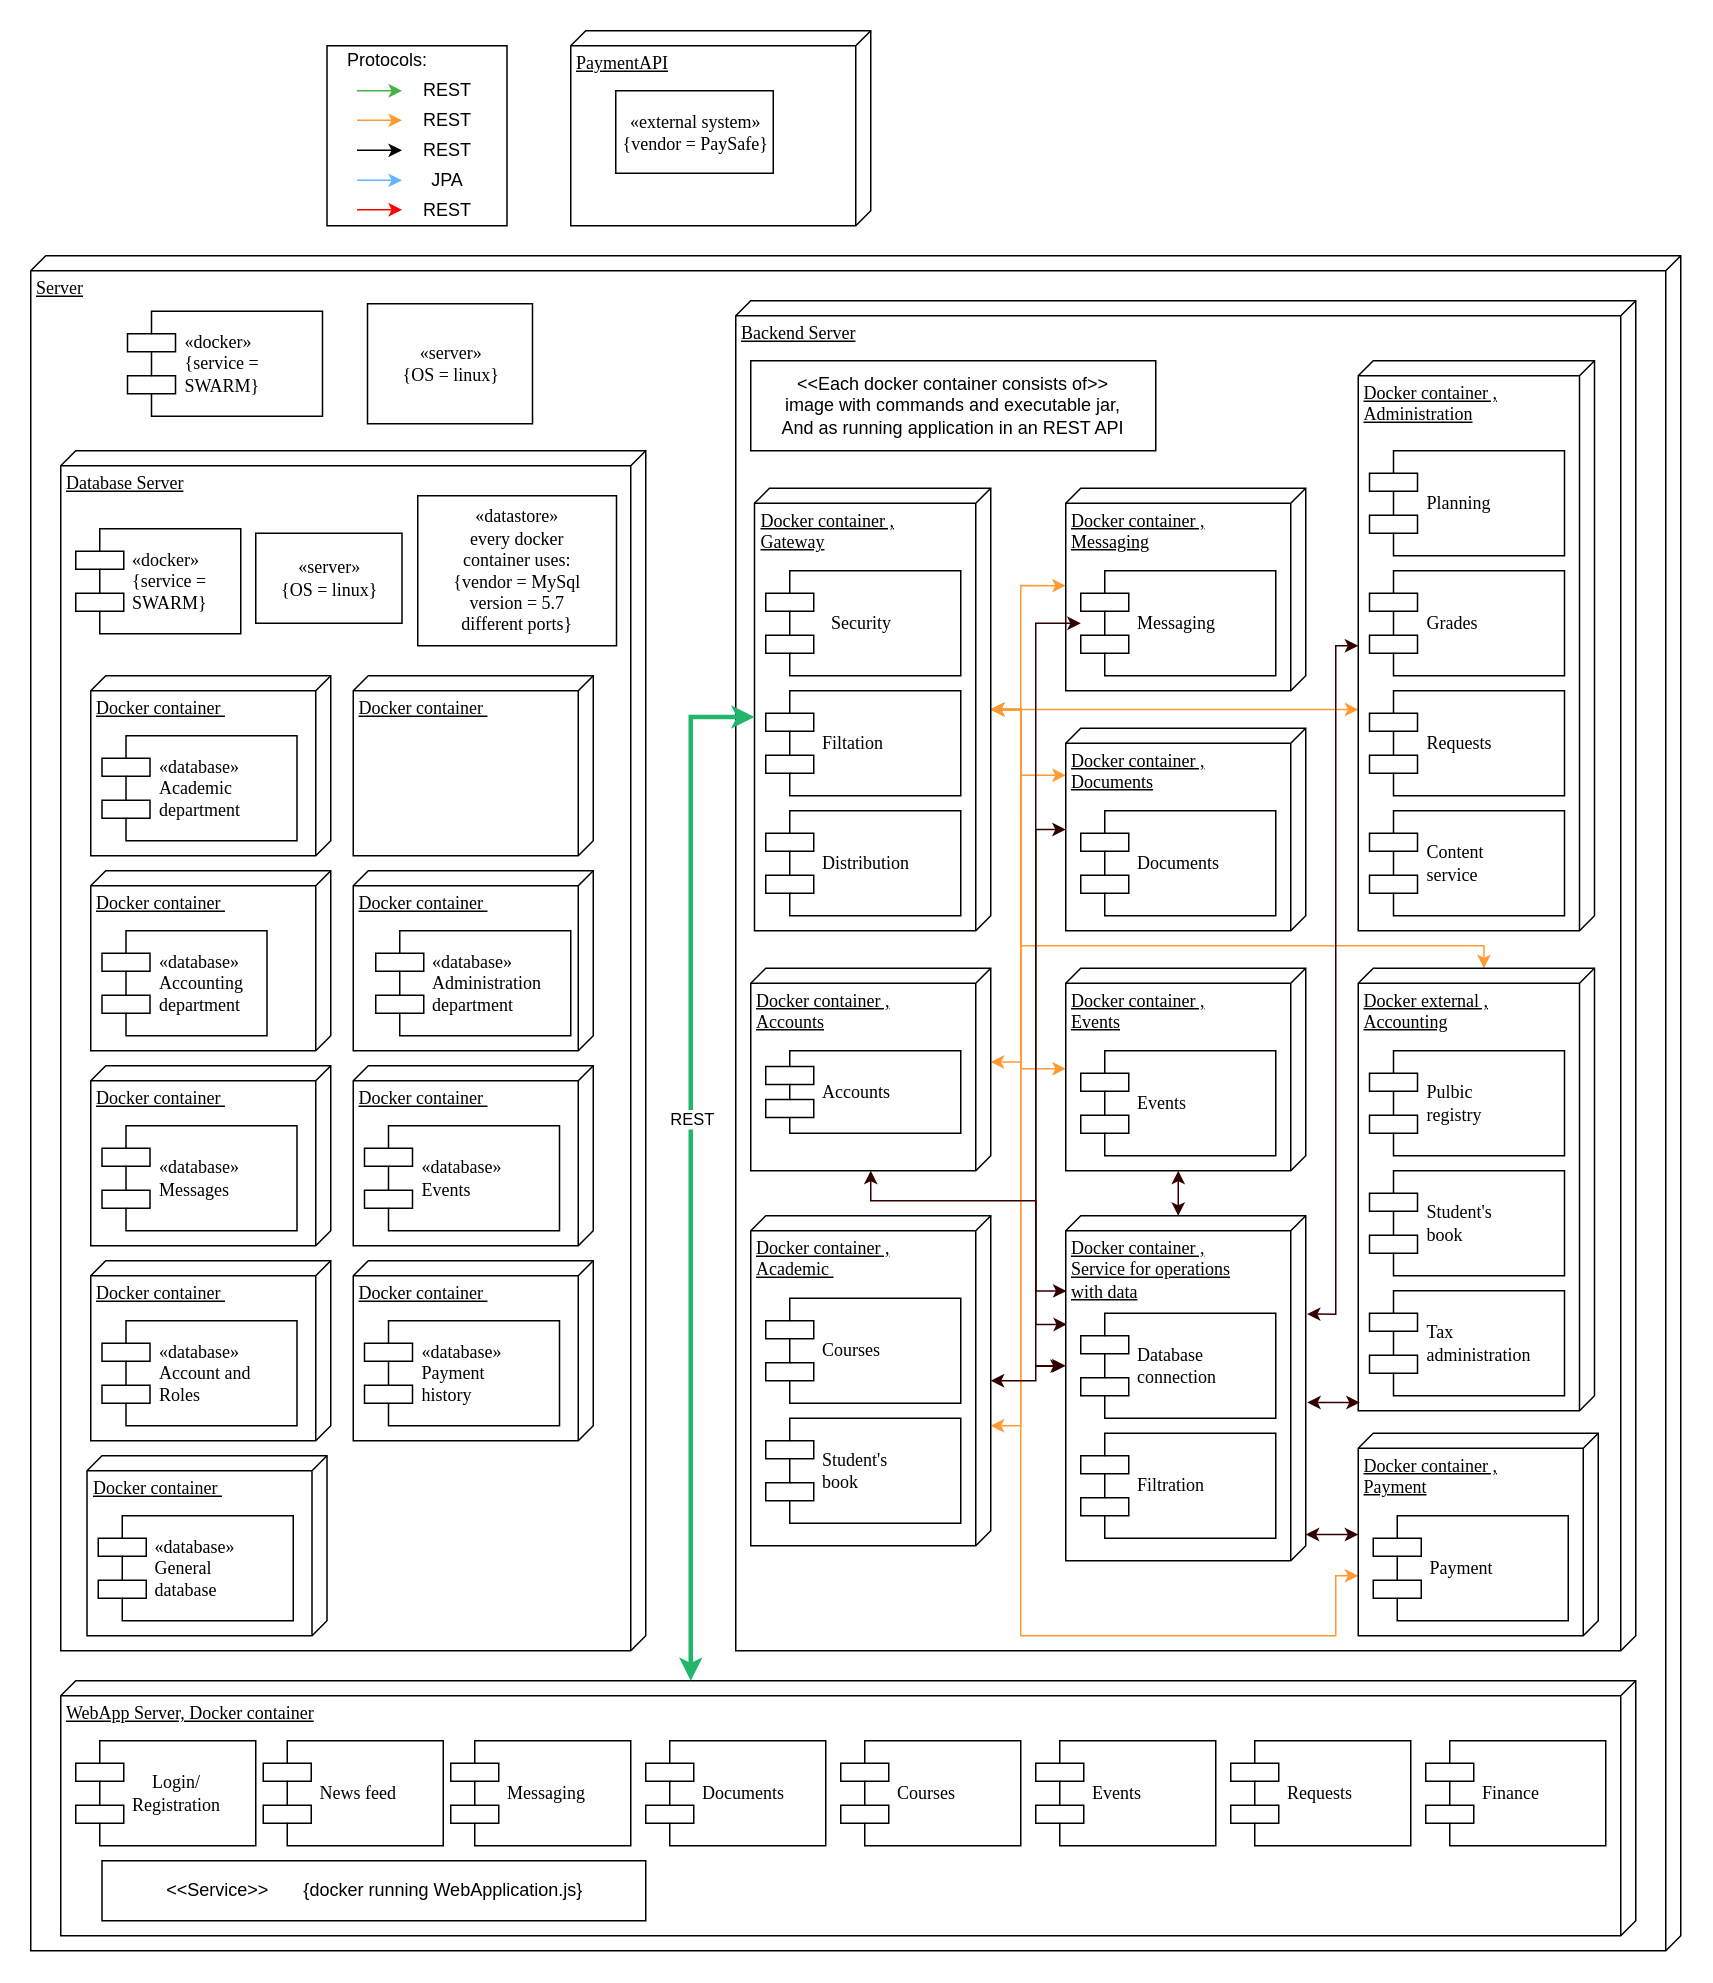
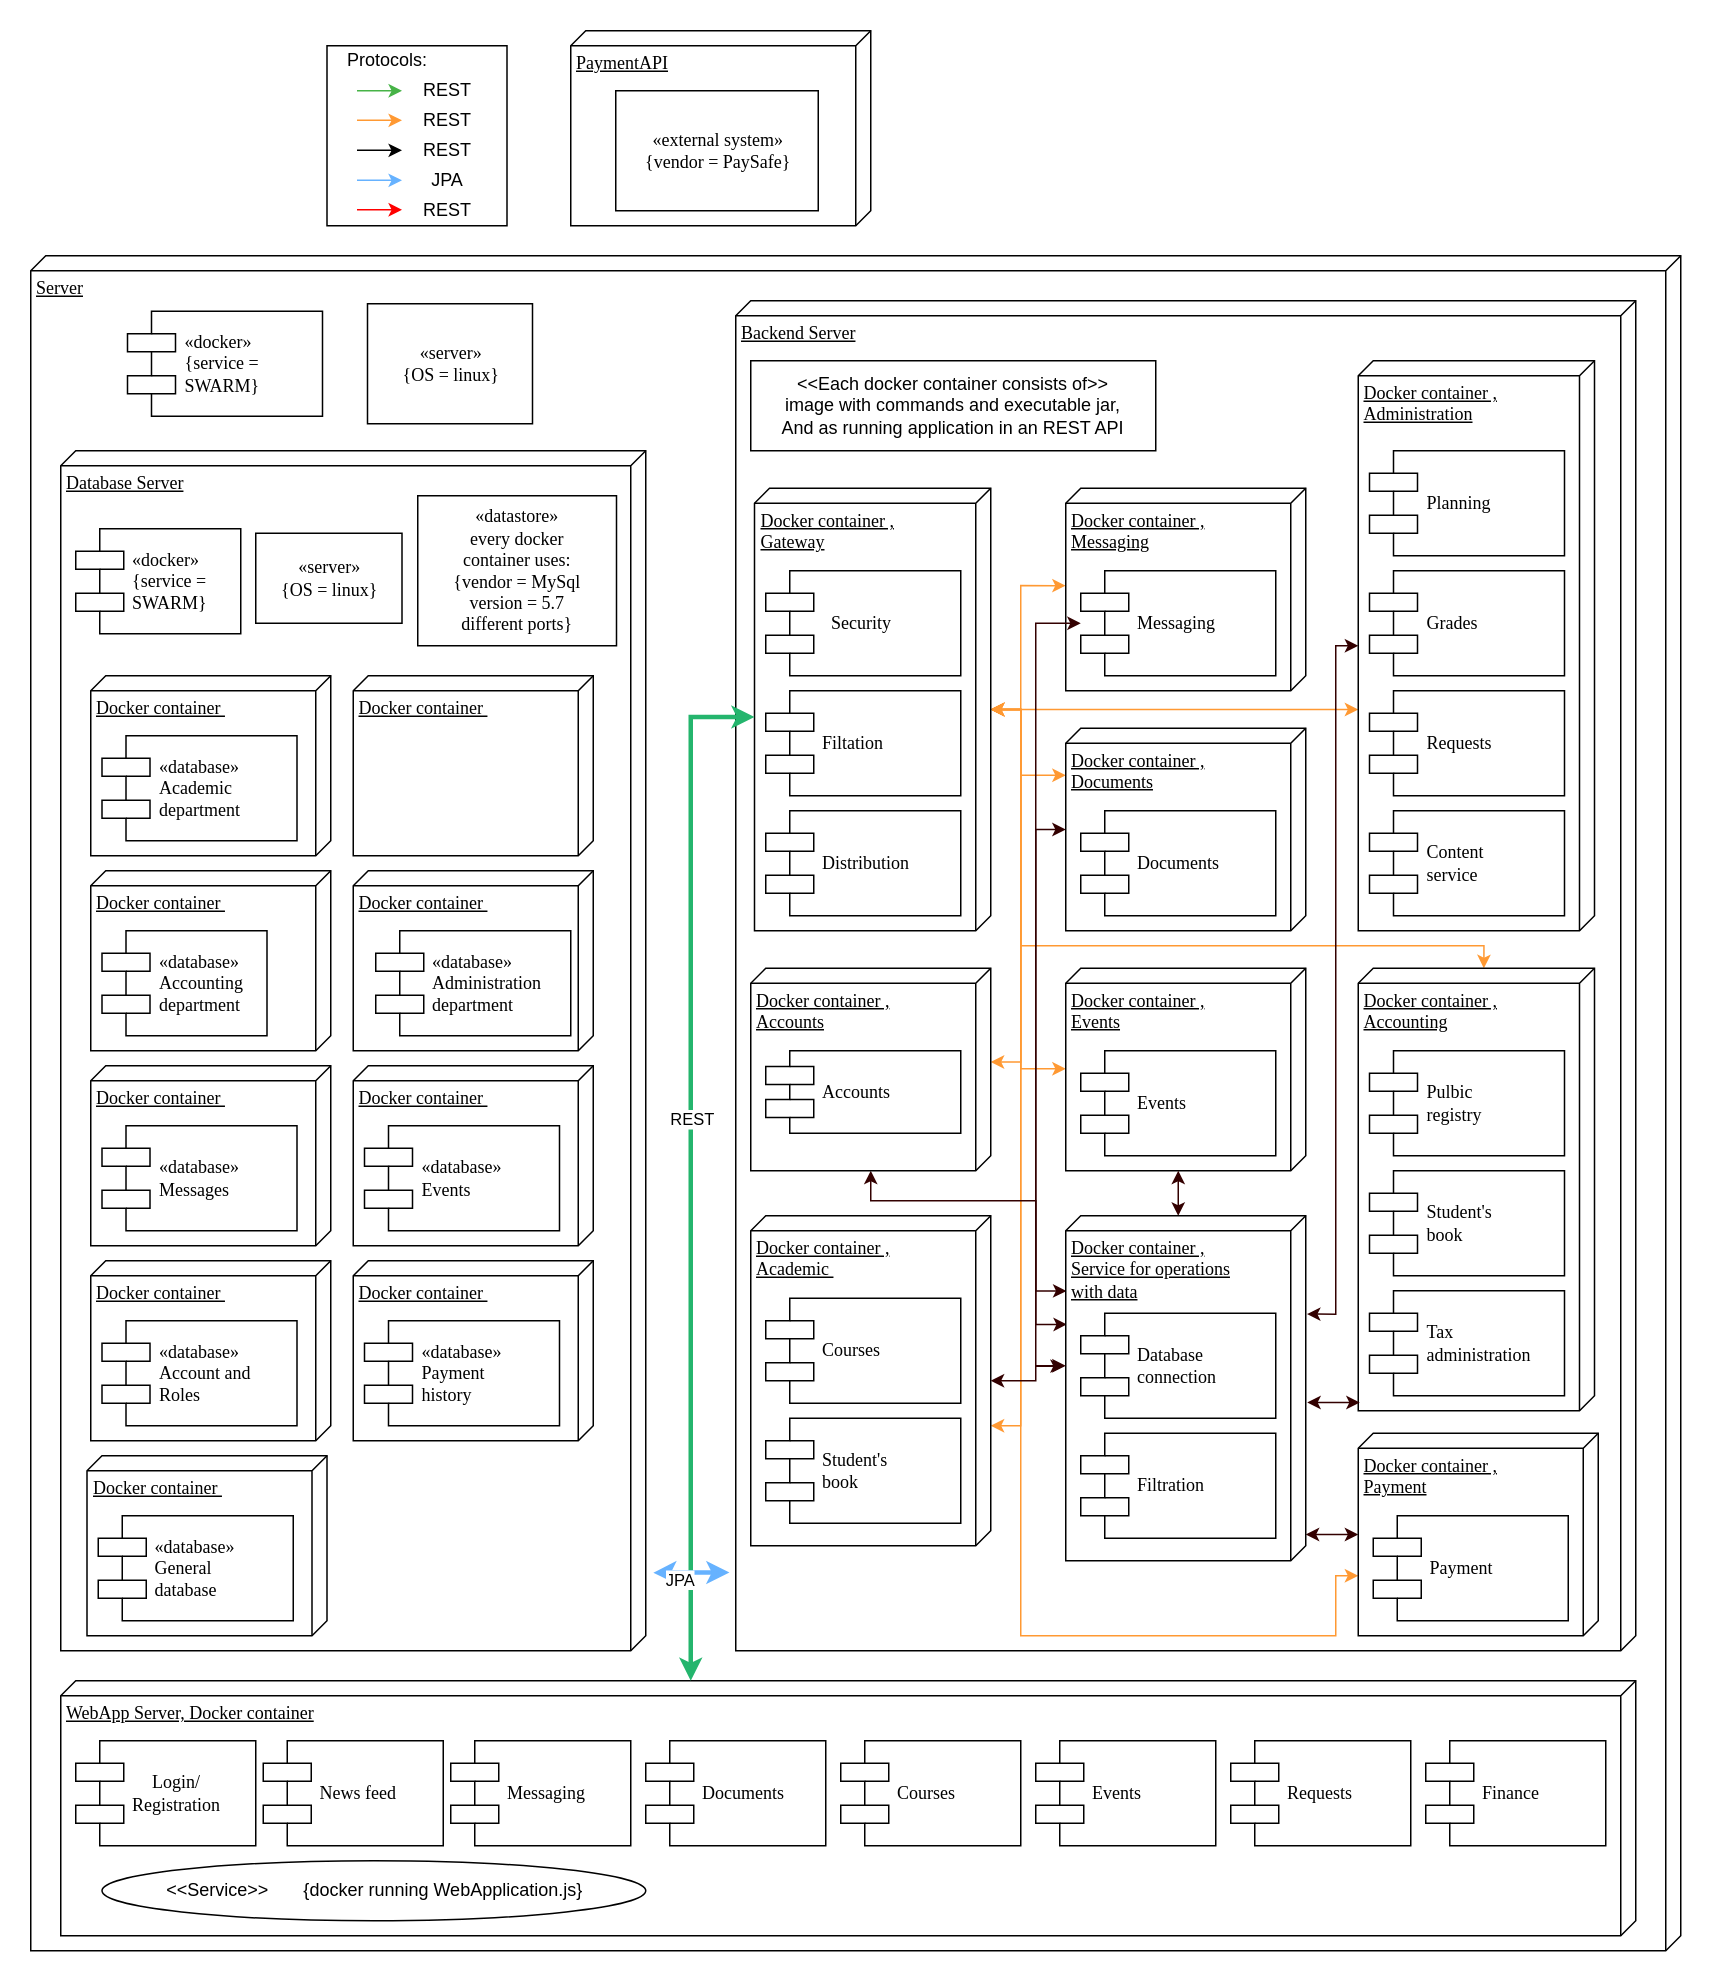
node "«external system» {vendor = PaySafe}": size 158x83 -> 203x120
node "Docker external , Accounting": label "Docker external , Accounting" -> "Docker container , Accounting"
edge "Backend Server" -- "Database Server": added, label "JPA"
node "<<Service>> {docker running WebApplication.js}": shape rectangle -> ellipse
